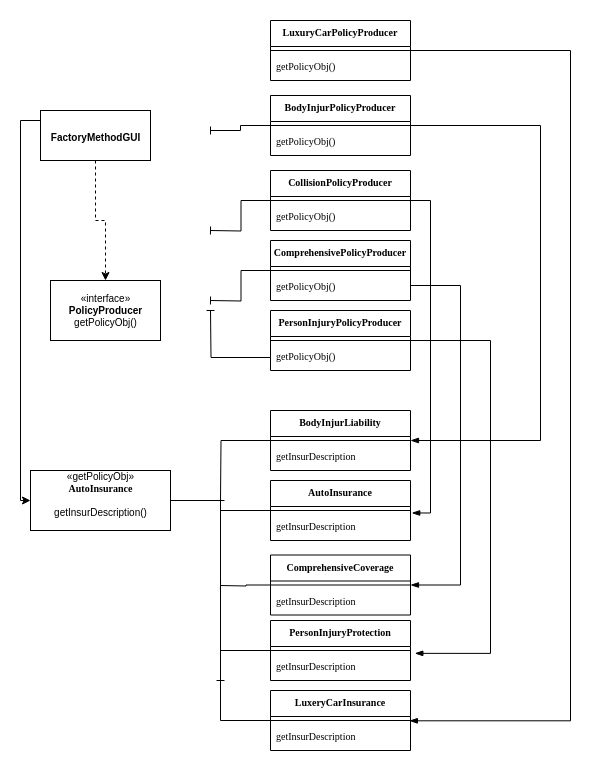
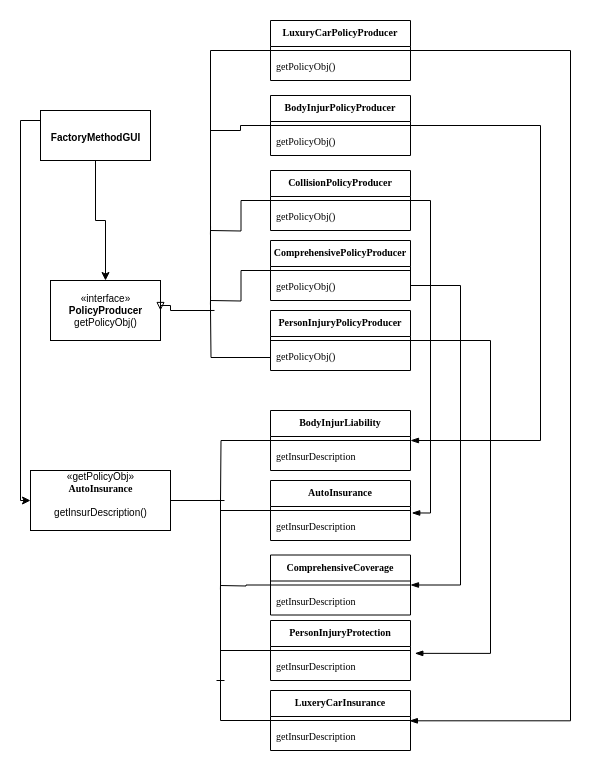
edge "LuxuryCarPolicyProducer" -> "«interface» PolicyProducer getPolicyObj()": added
edge "FactoryMethodGUI" -> "«interface» PolicyProducer getPolicyObj()": style dashed -> solid
